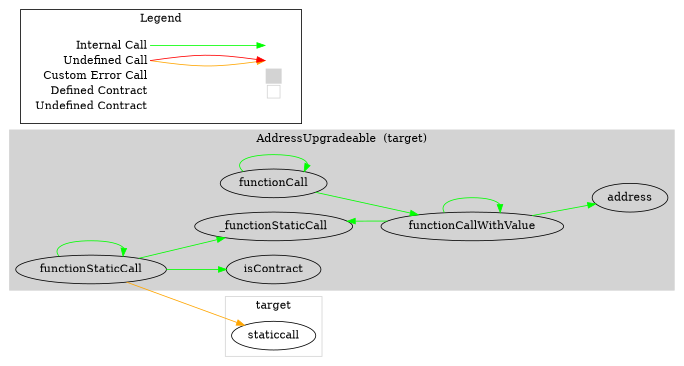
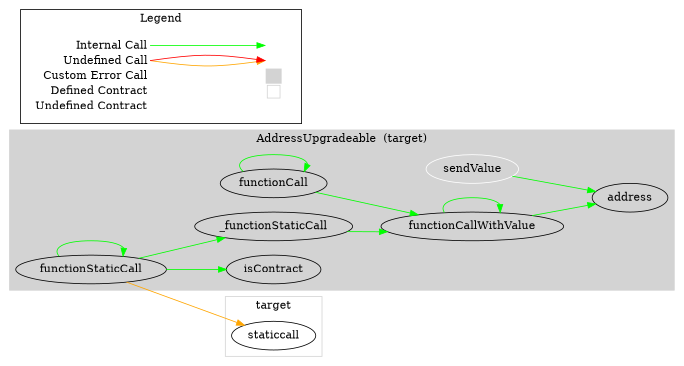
node "sendValue": added
edge "functionCallWithValue" -> "_functionStaticCall": reversed
